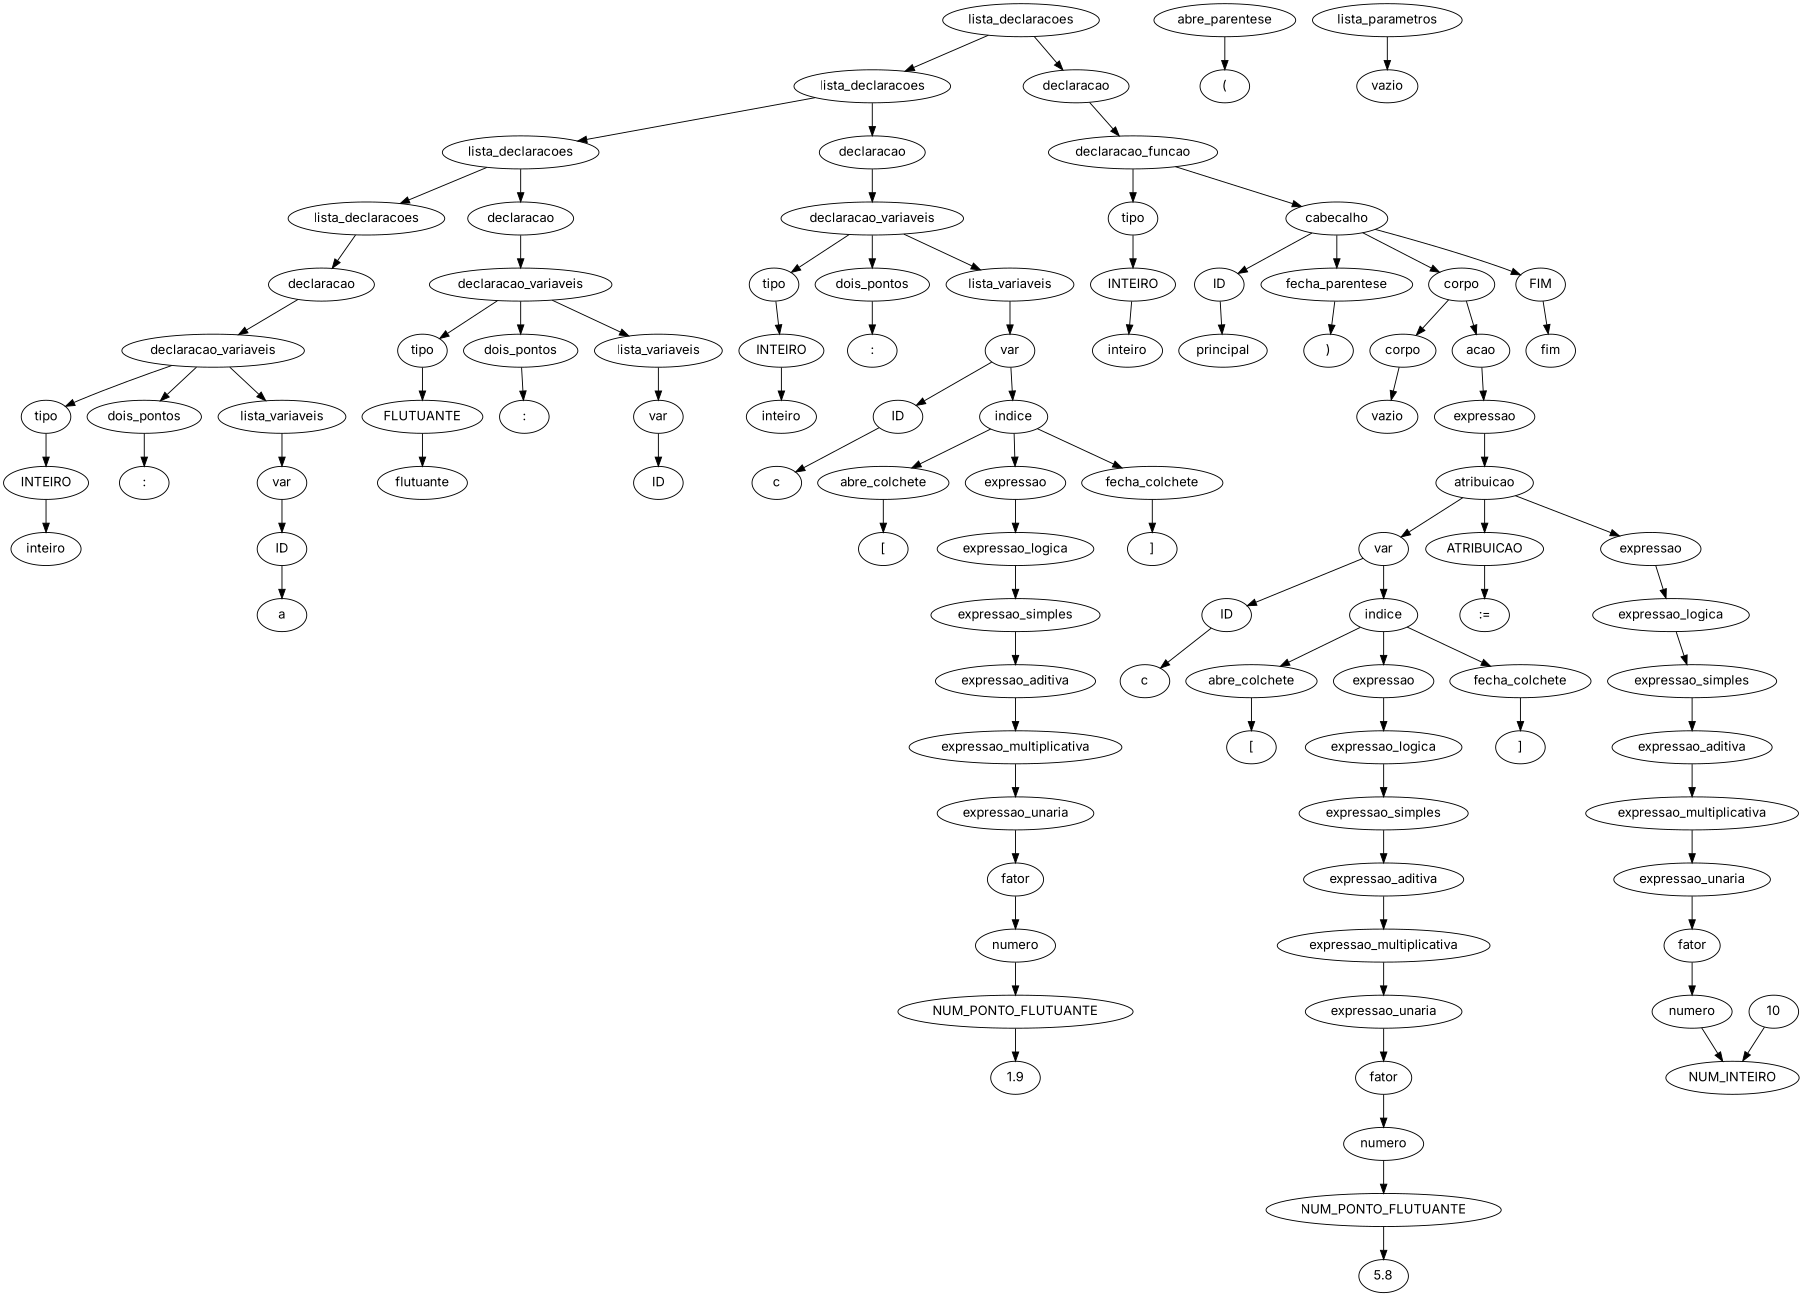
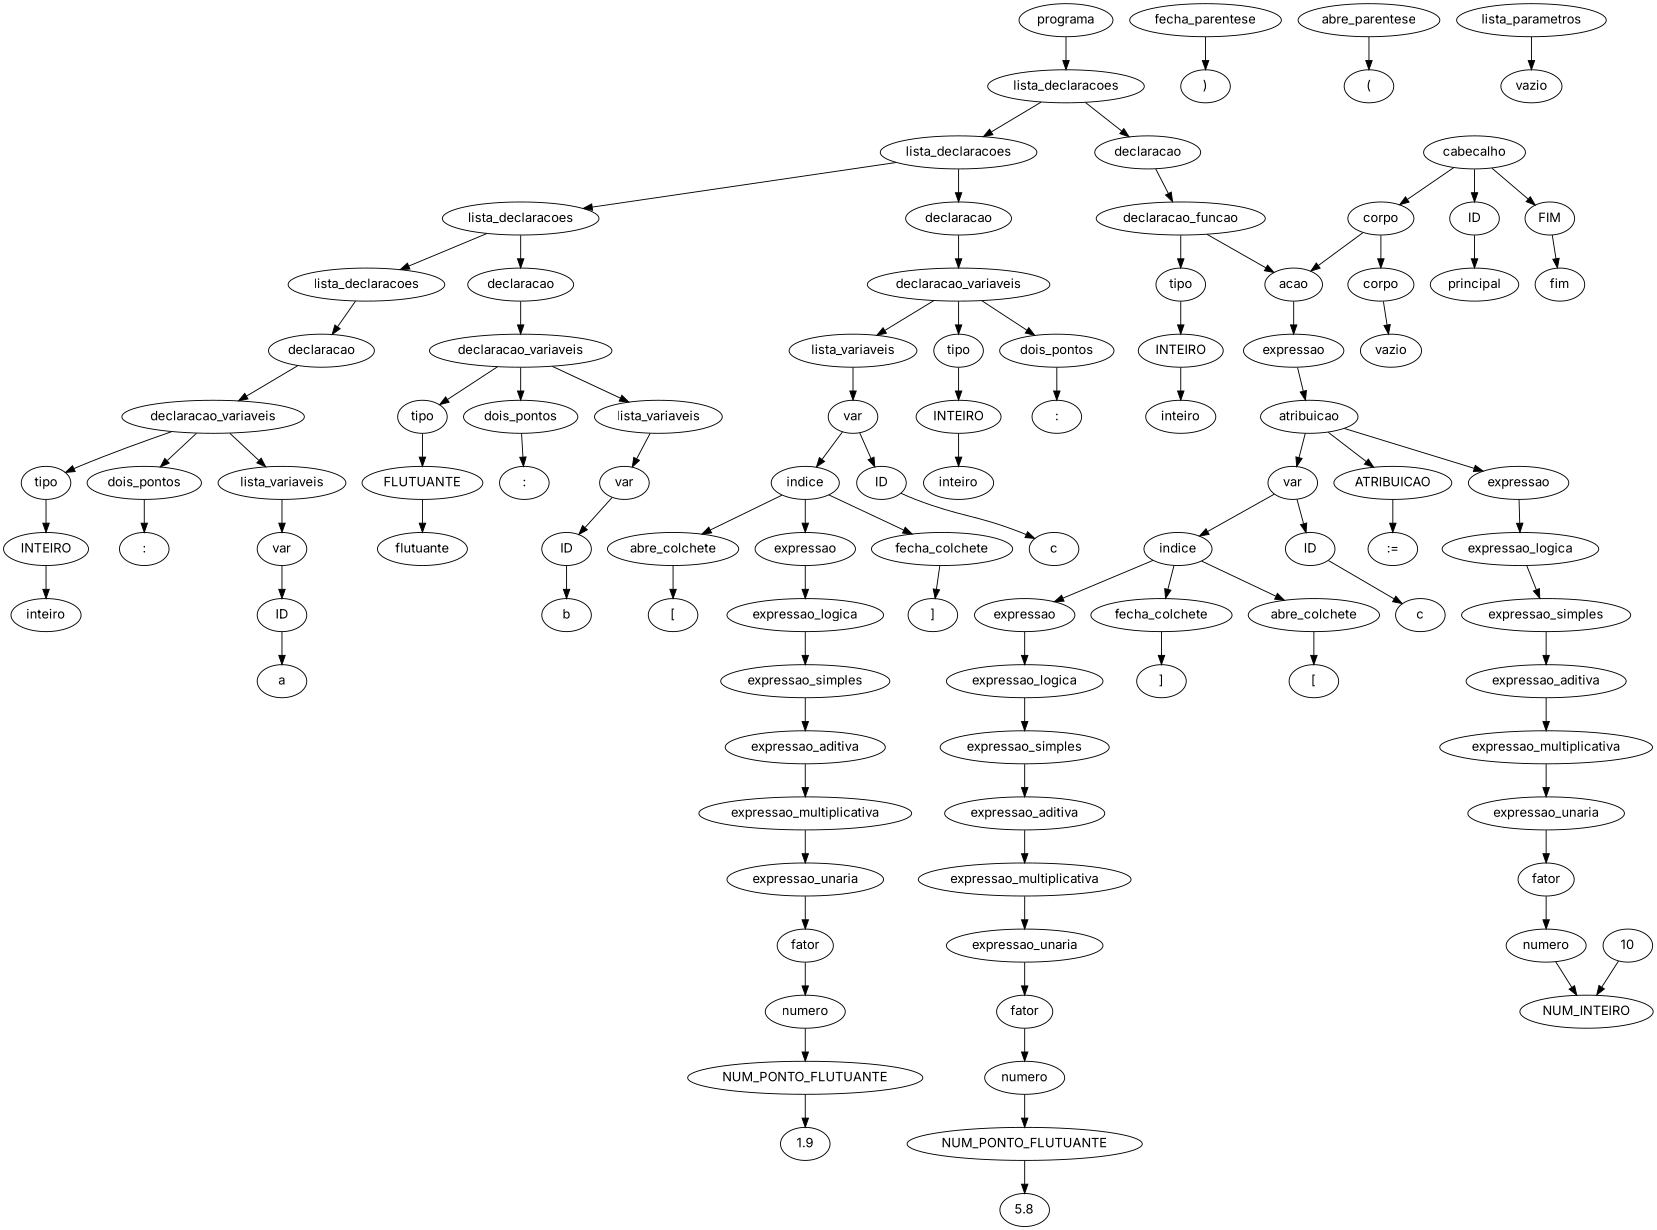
node "programa": added
edge "declaracao_funcao" -> "cabecalho": now "declaracao_funcao" -> "acao"
edge "cabecalho" -> "fecha_parentese": removed
node "b": added
